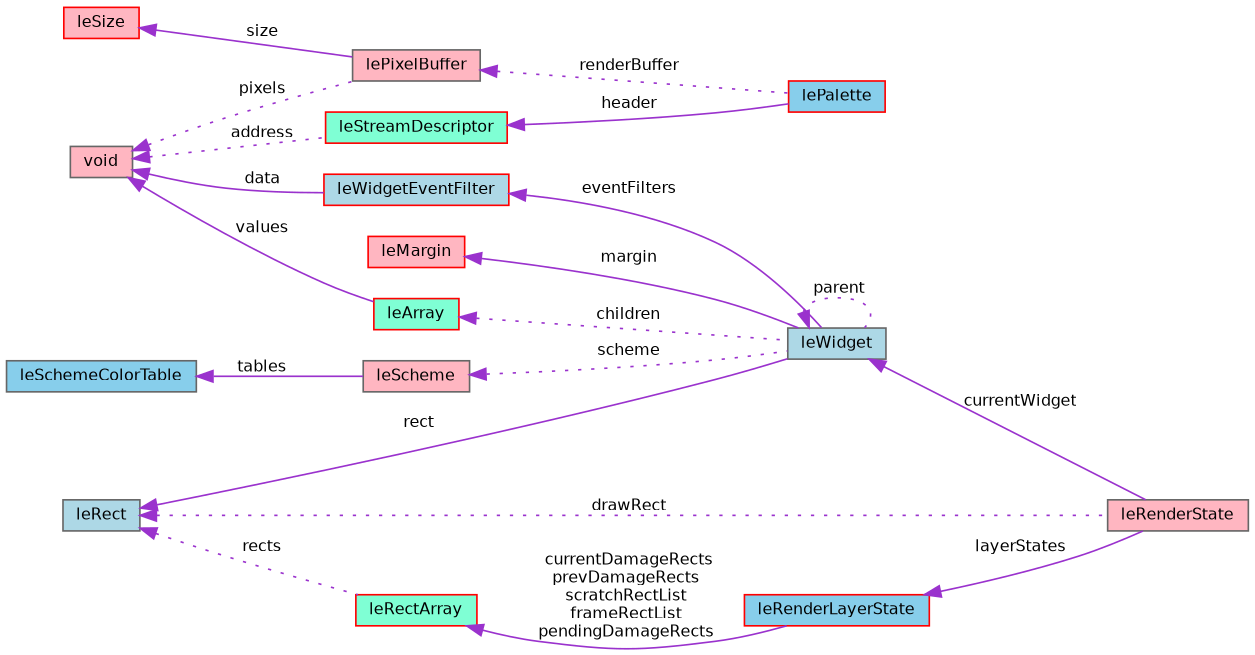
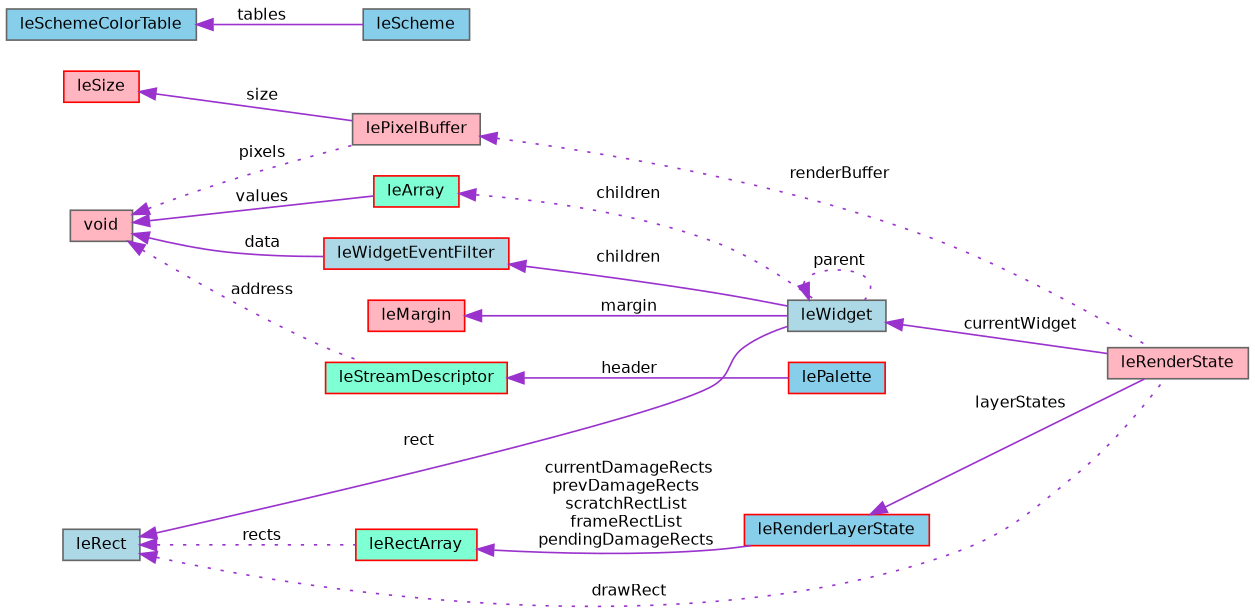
edge "lePalette" -> "lePixelBuffer": now "leRenderState" -> "lePixelBuffer"
edge "leWidget" -> "leWidgetEventFilter": label " eventFilters" -> " children"
edge "leWidget" -> "leScheme": removed, label "scheme"
node "leScheme": fillcolor lightpink -> skyblue
